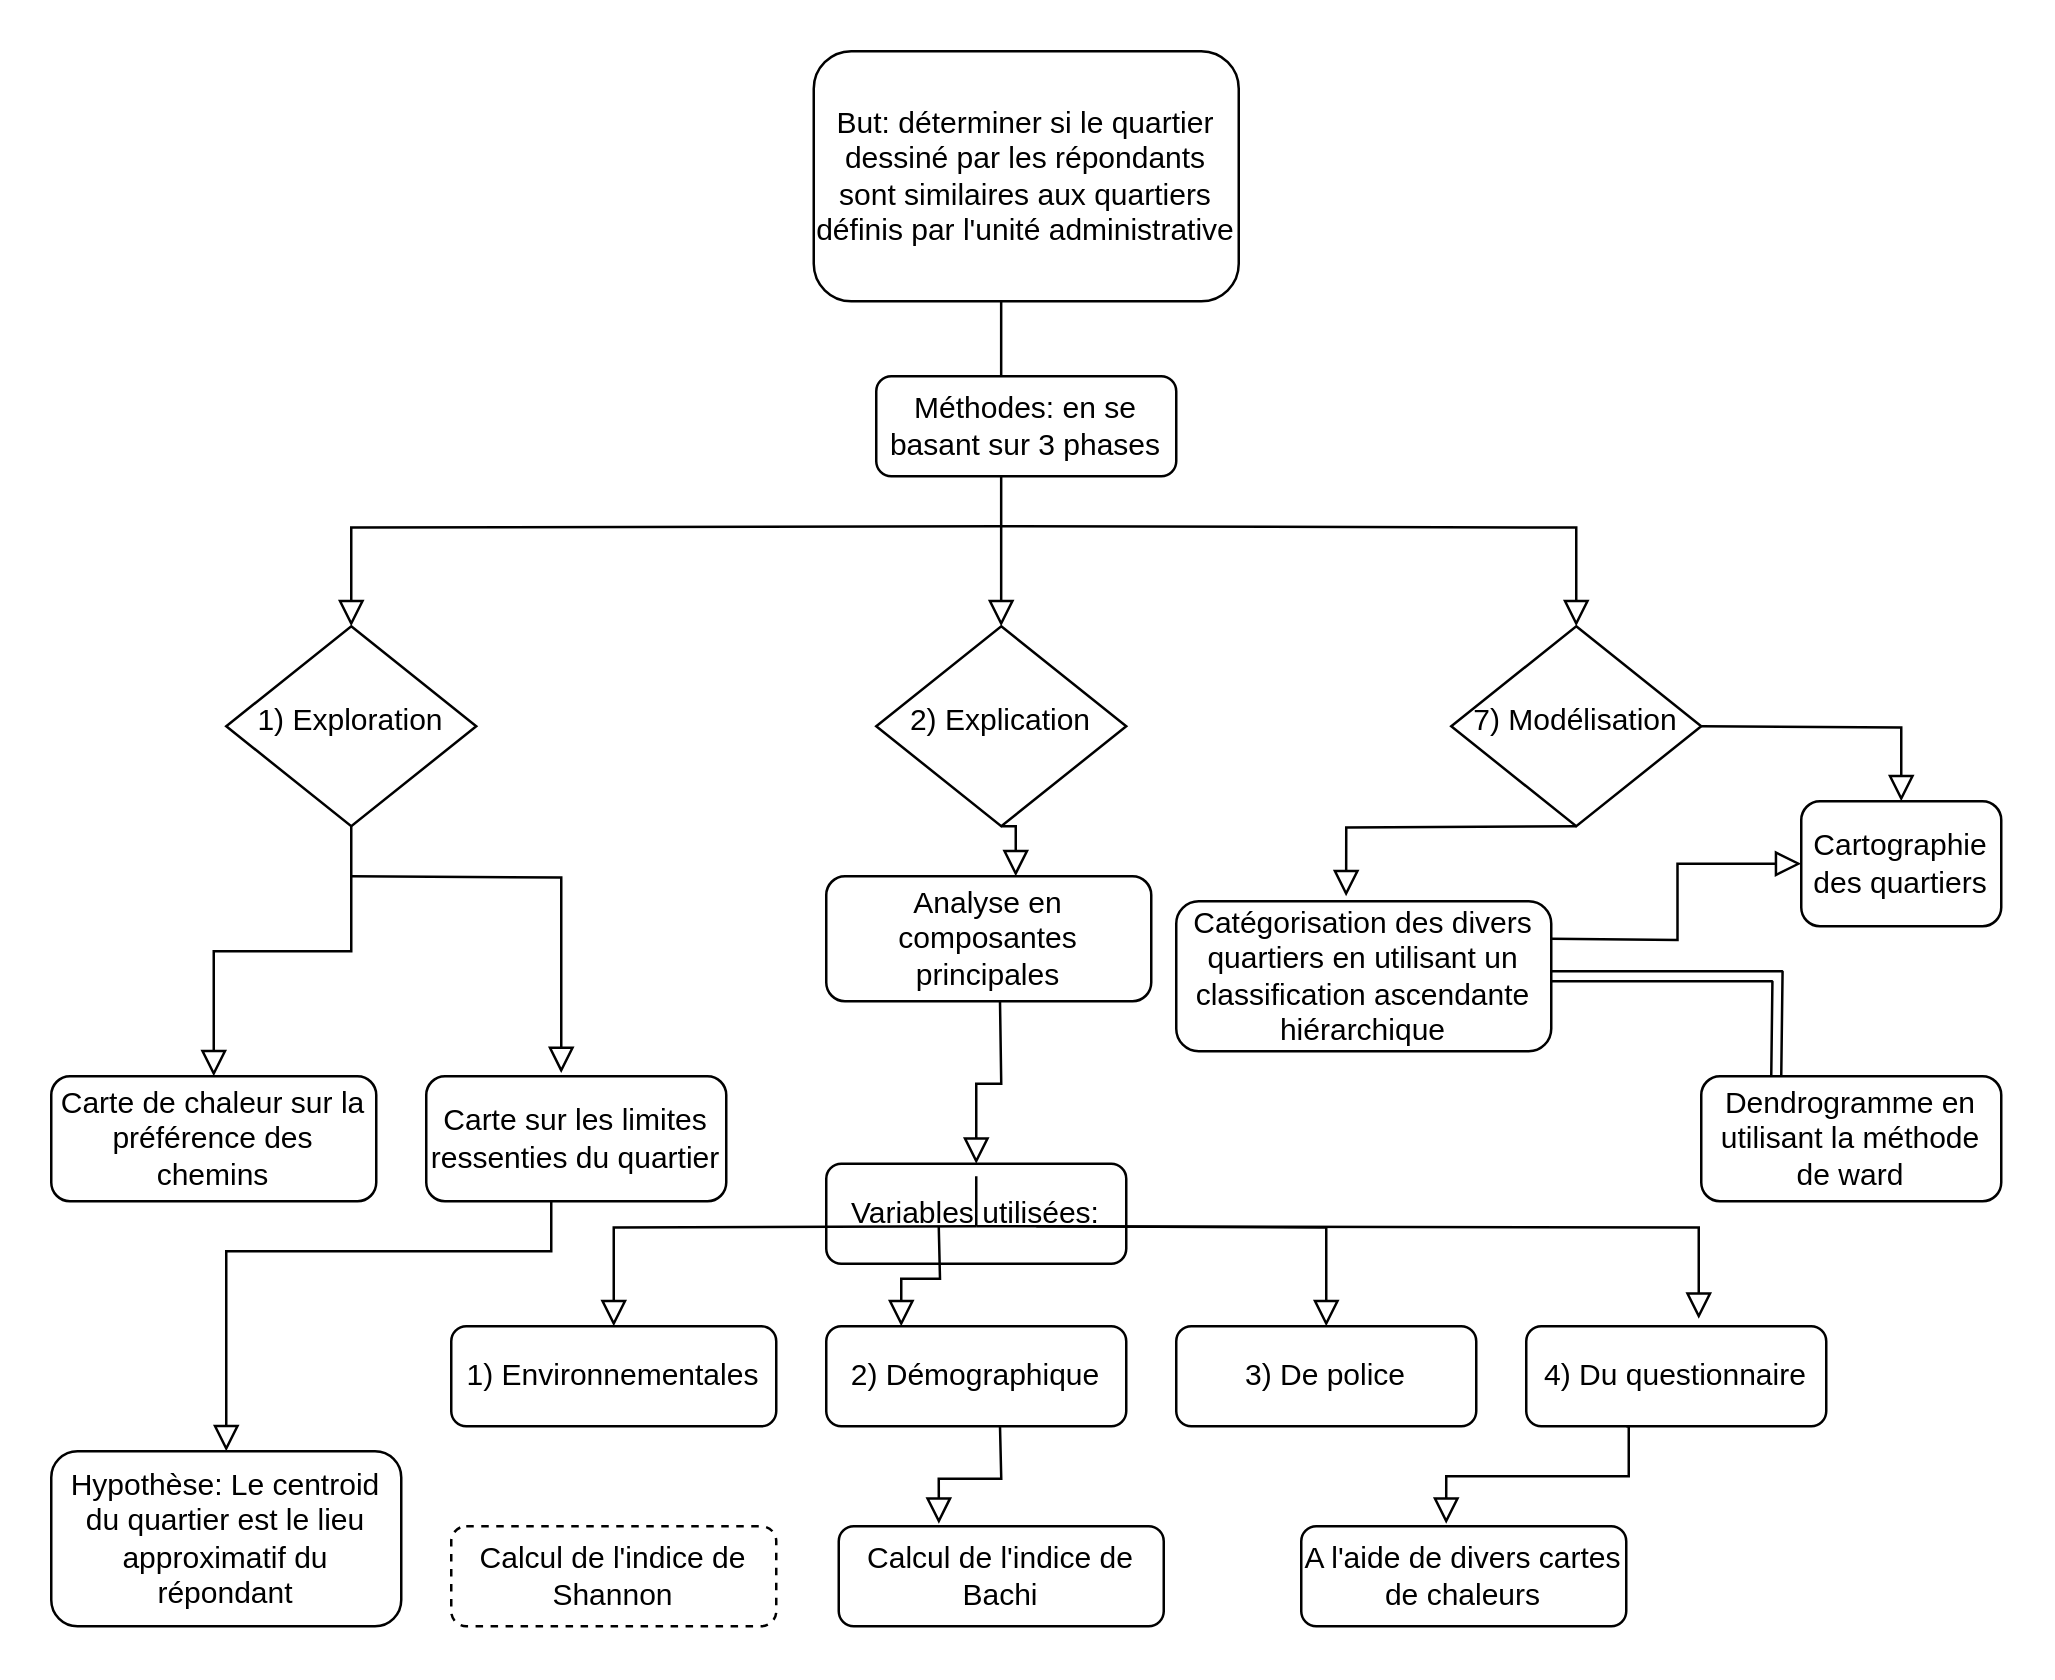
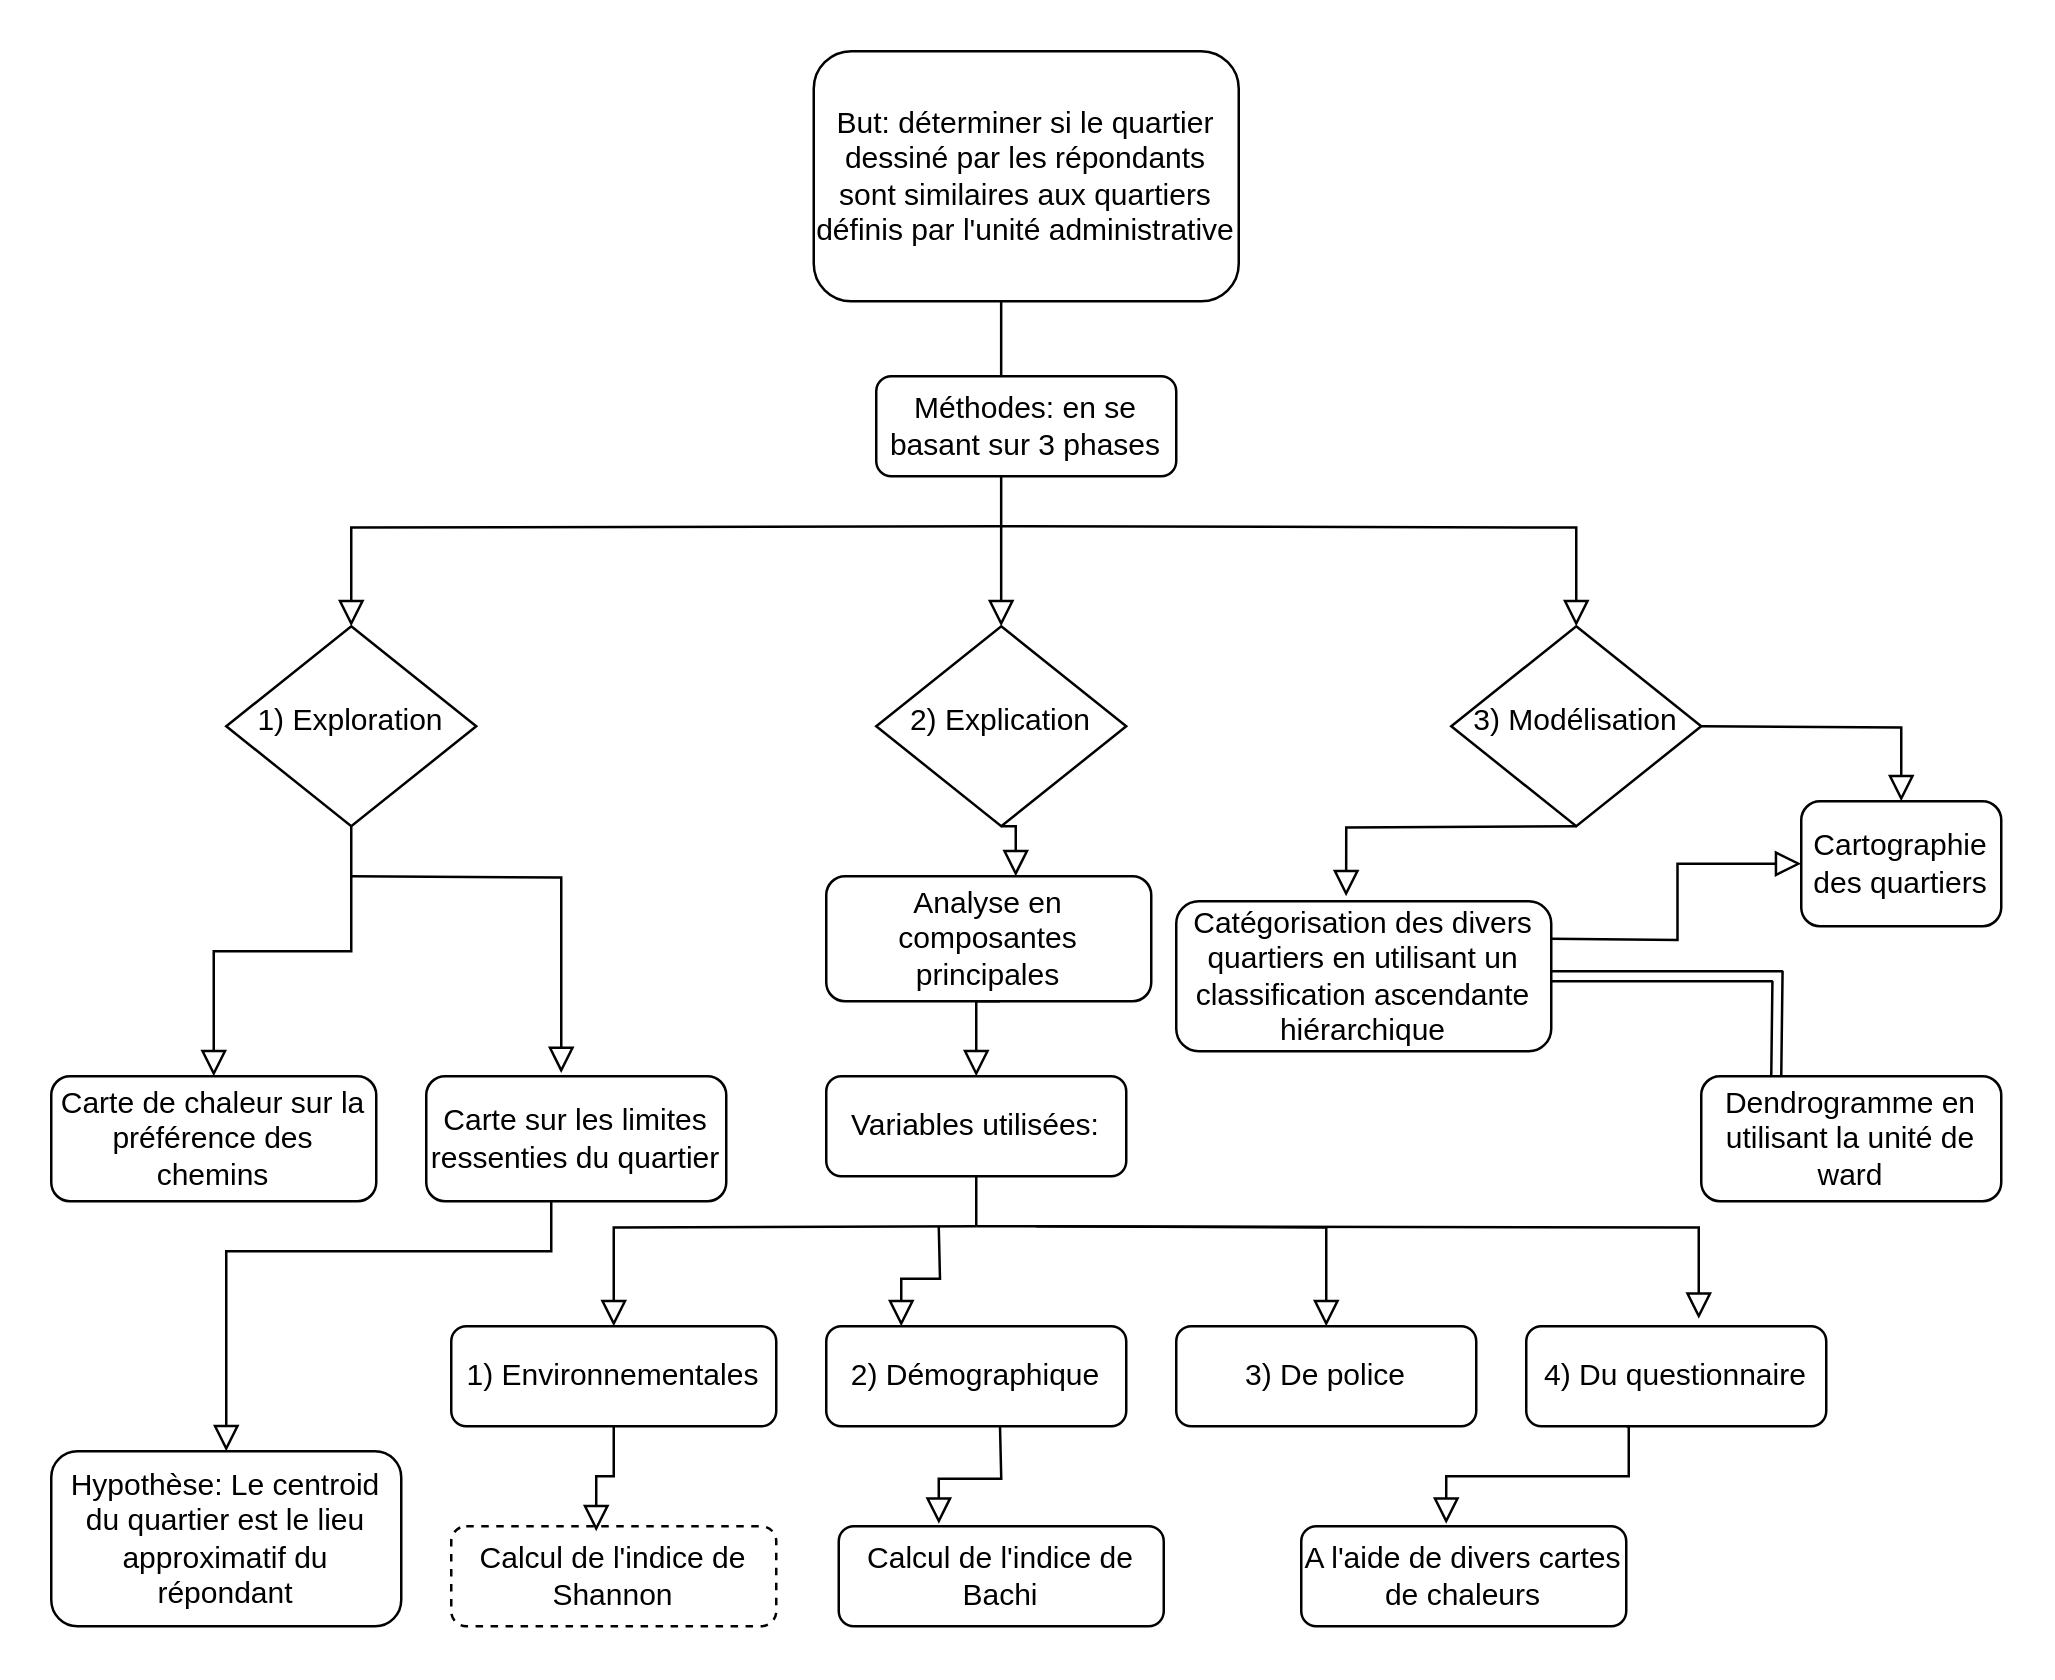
node "7) Modélisation": label "7) Modélisation" -> "3) Modélisation"
node "Dendrogramme en utilisant la méthode de ward": label "Dendrogramme en utilisant la méthode de ward" -> "Dendrogramme en utilisant la unité de ward"
node "Variables utilisées:": moved (976, 1214) -> (976, 1126)
edge "1) Environnementales" -> "Calcul de l'indice de Shannon": added
